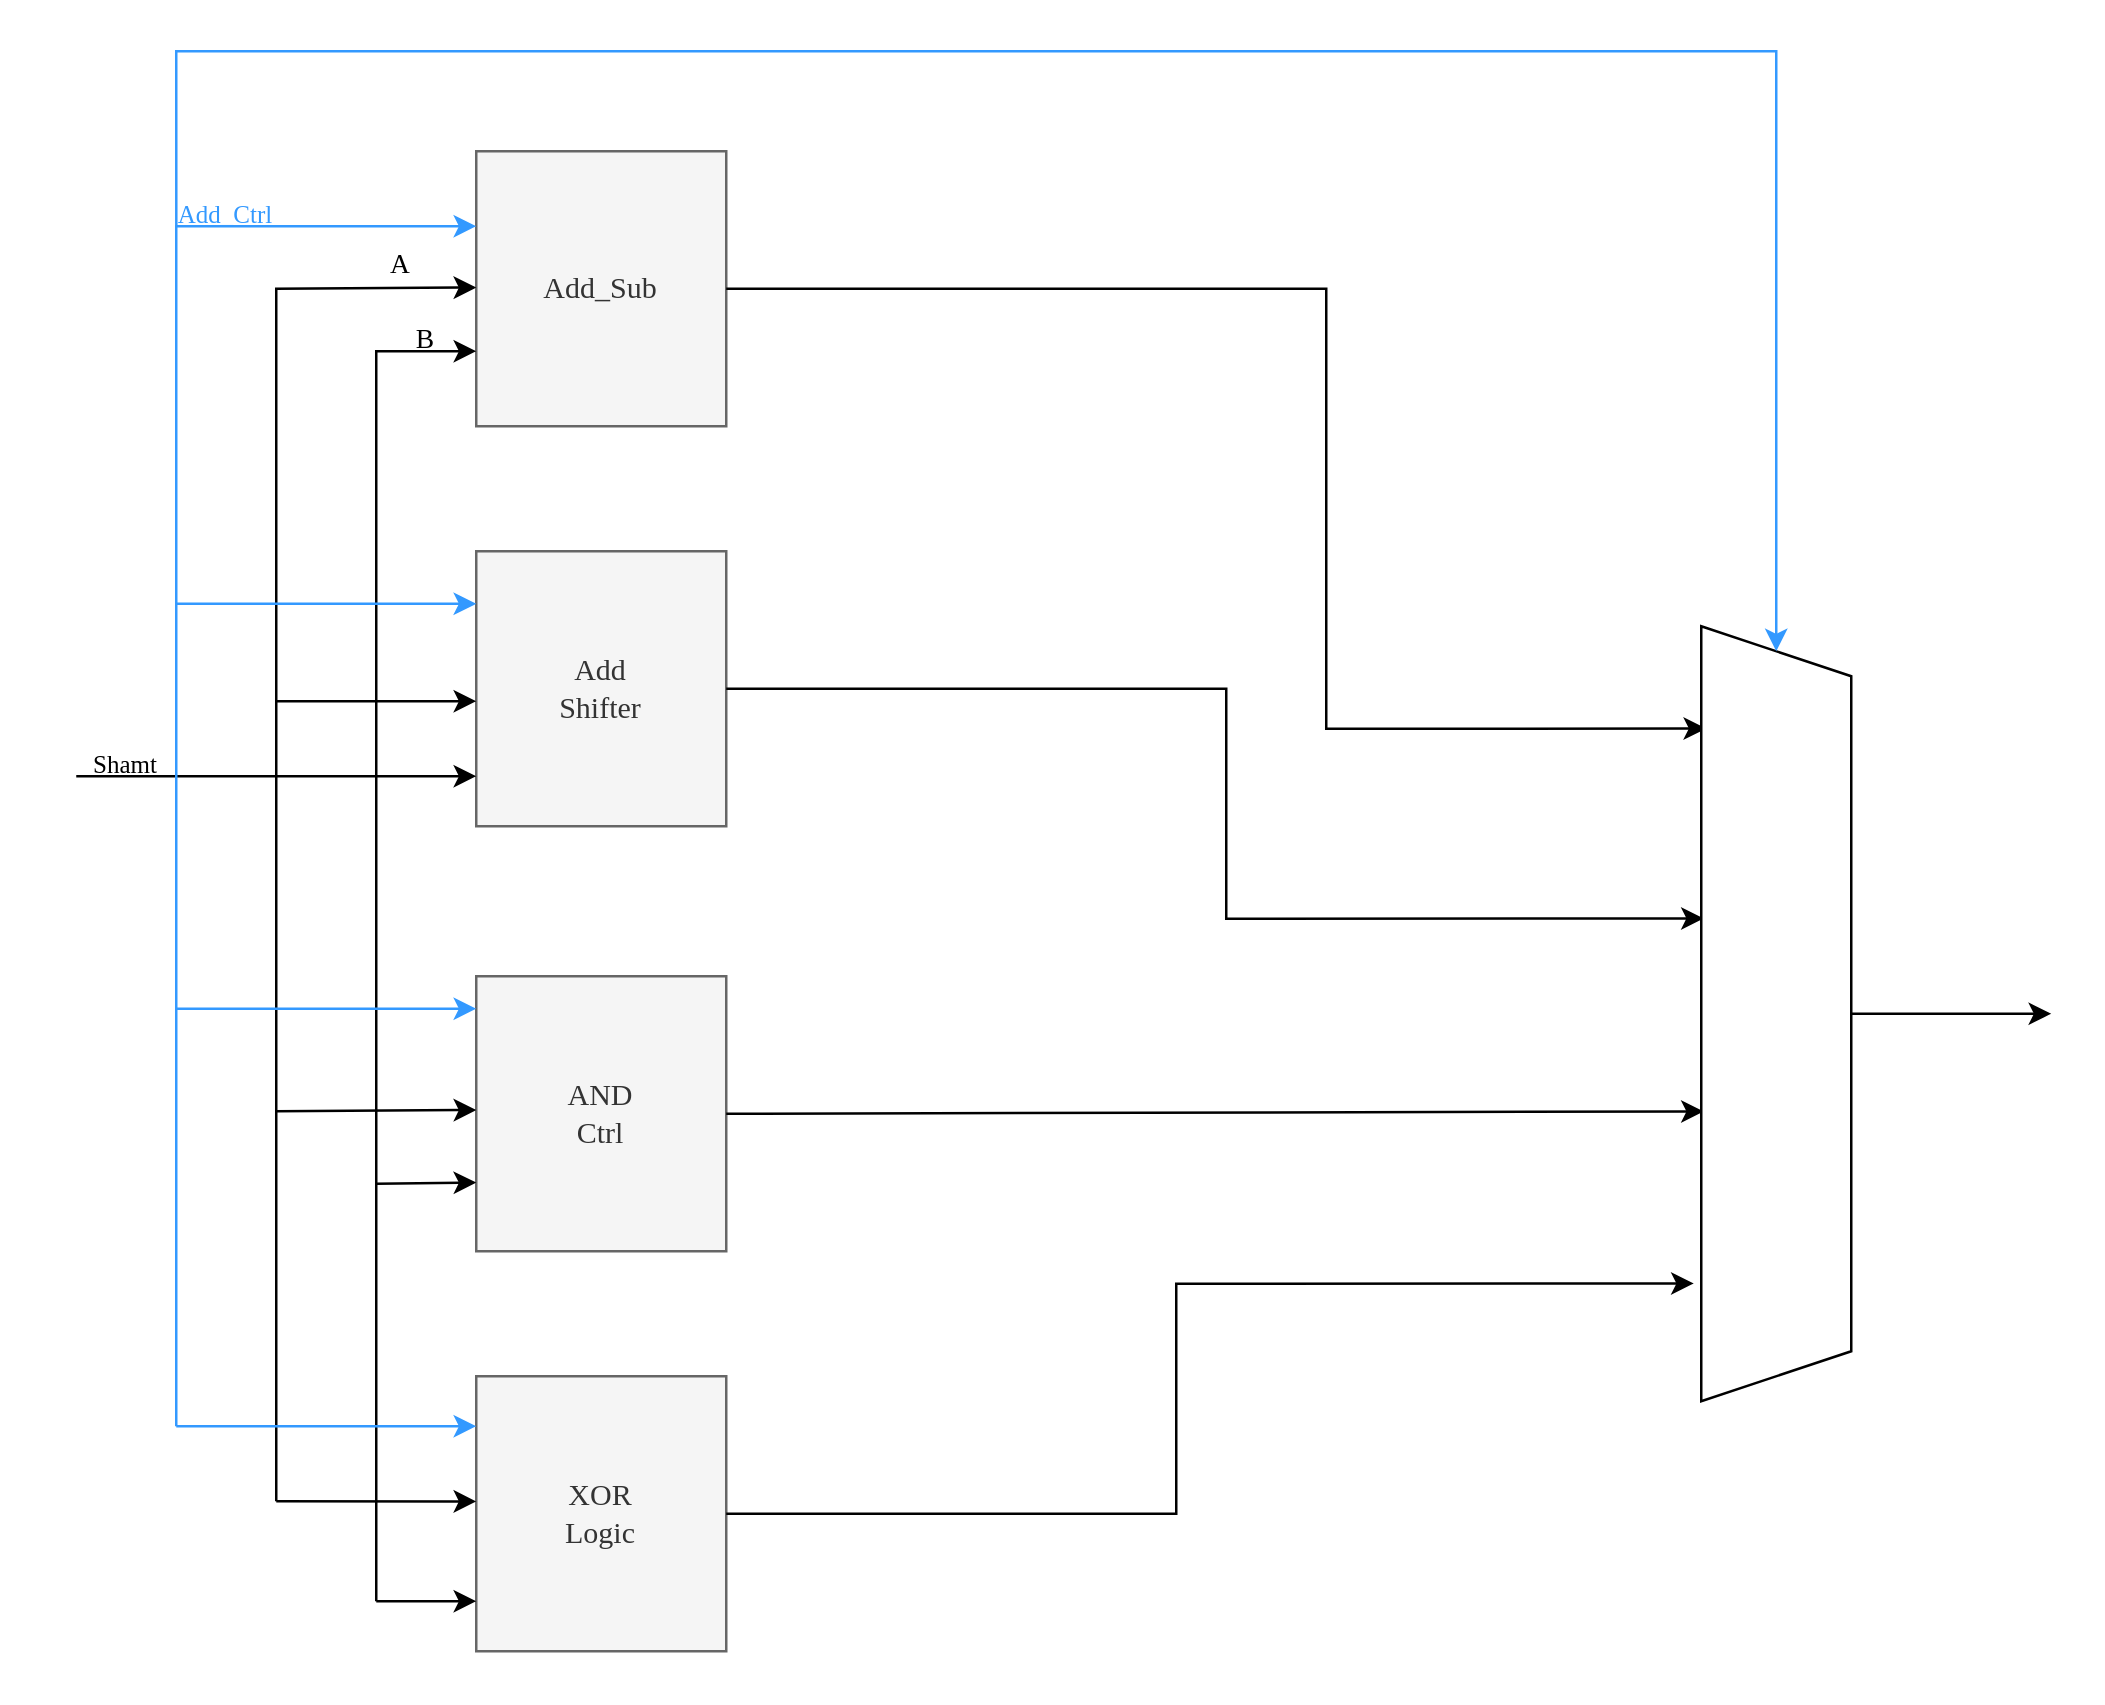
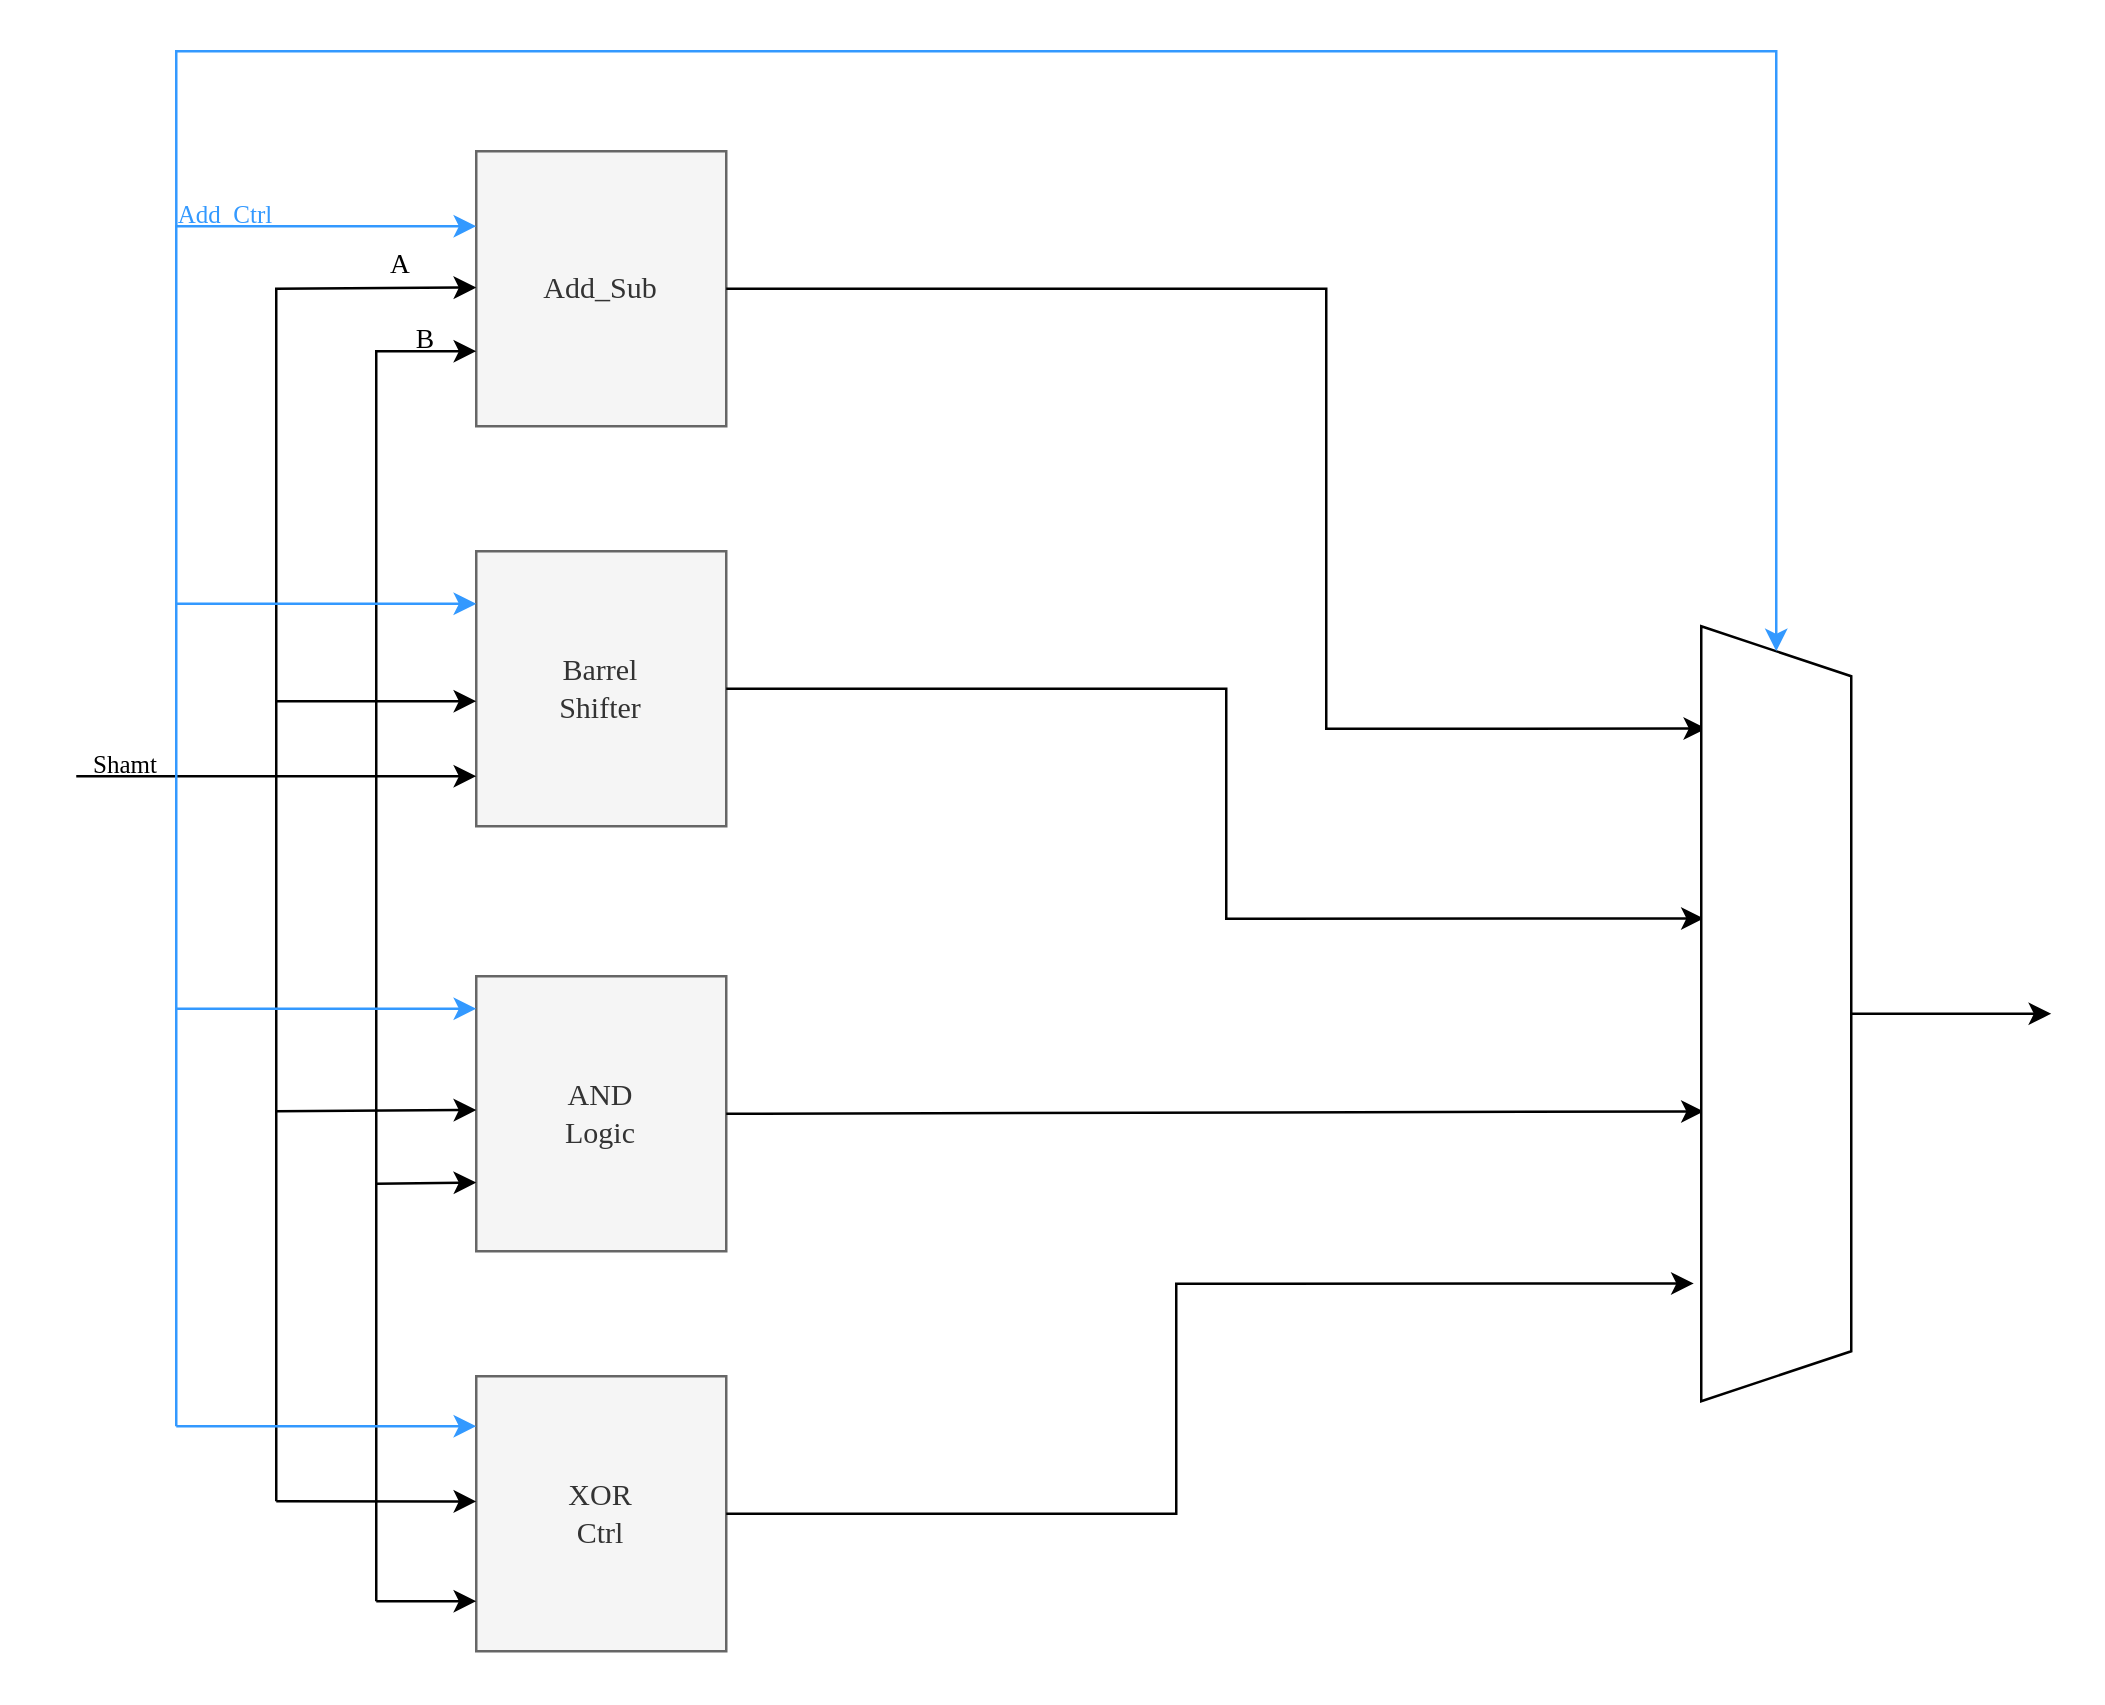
node "Add Shifter": label "Add Shifter" -> "Barrel Shifter"
node "AND Ctrl": label "AND Ctrl" -> "AND Logic"
node "XOR Logic": label "XOR Logic" -> "XOR Ctrl"
